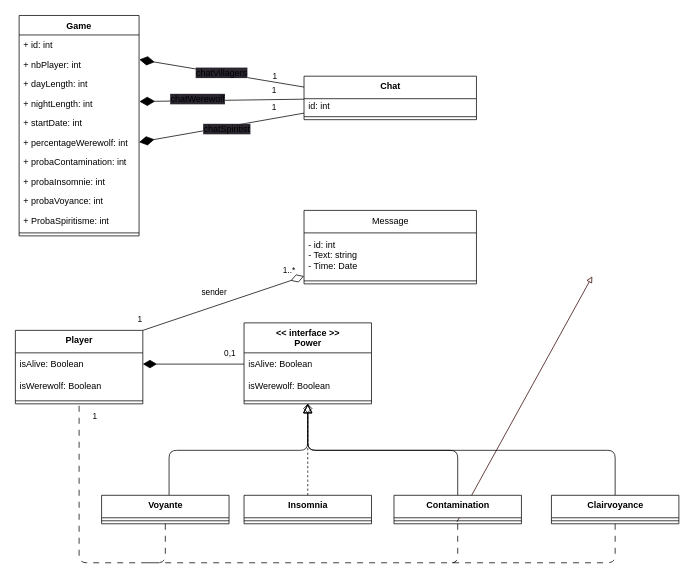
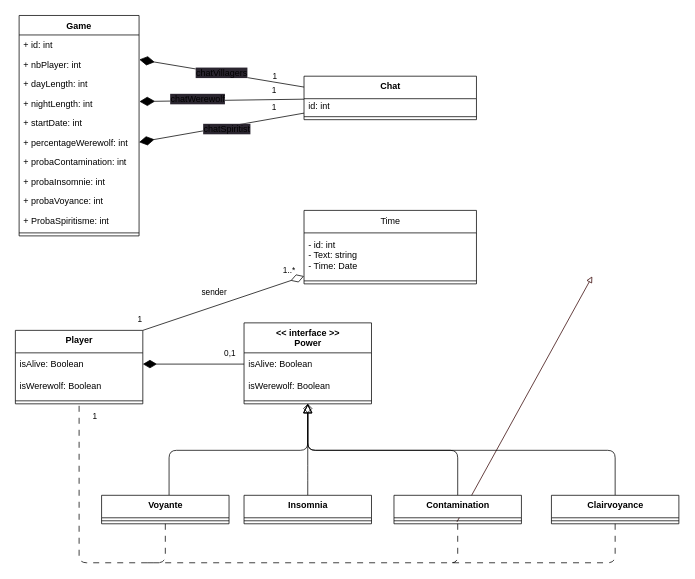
node "Message": label "Message" -> "Time"
edge "Insomnia" -> "<< interface >> Power": style dashed -> solid
